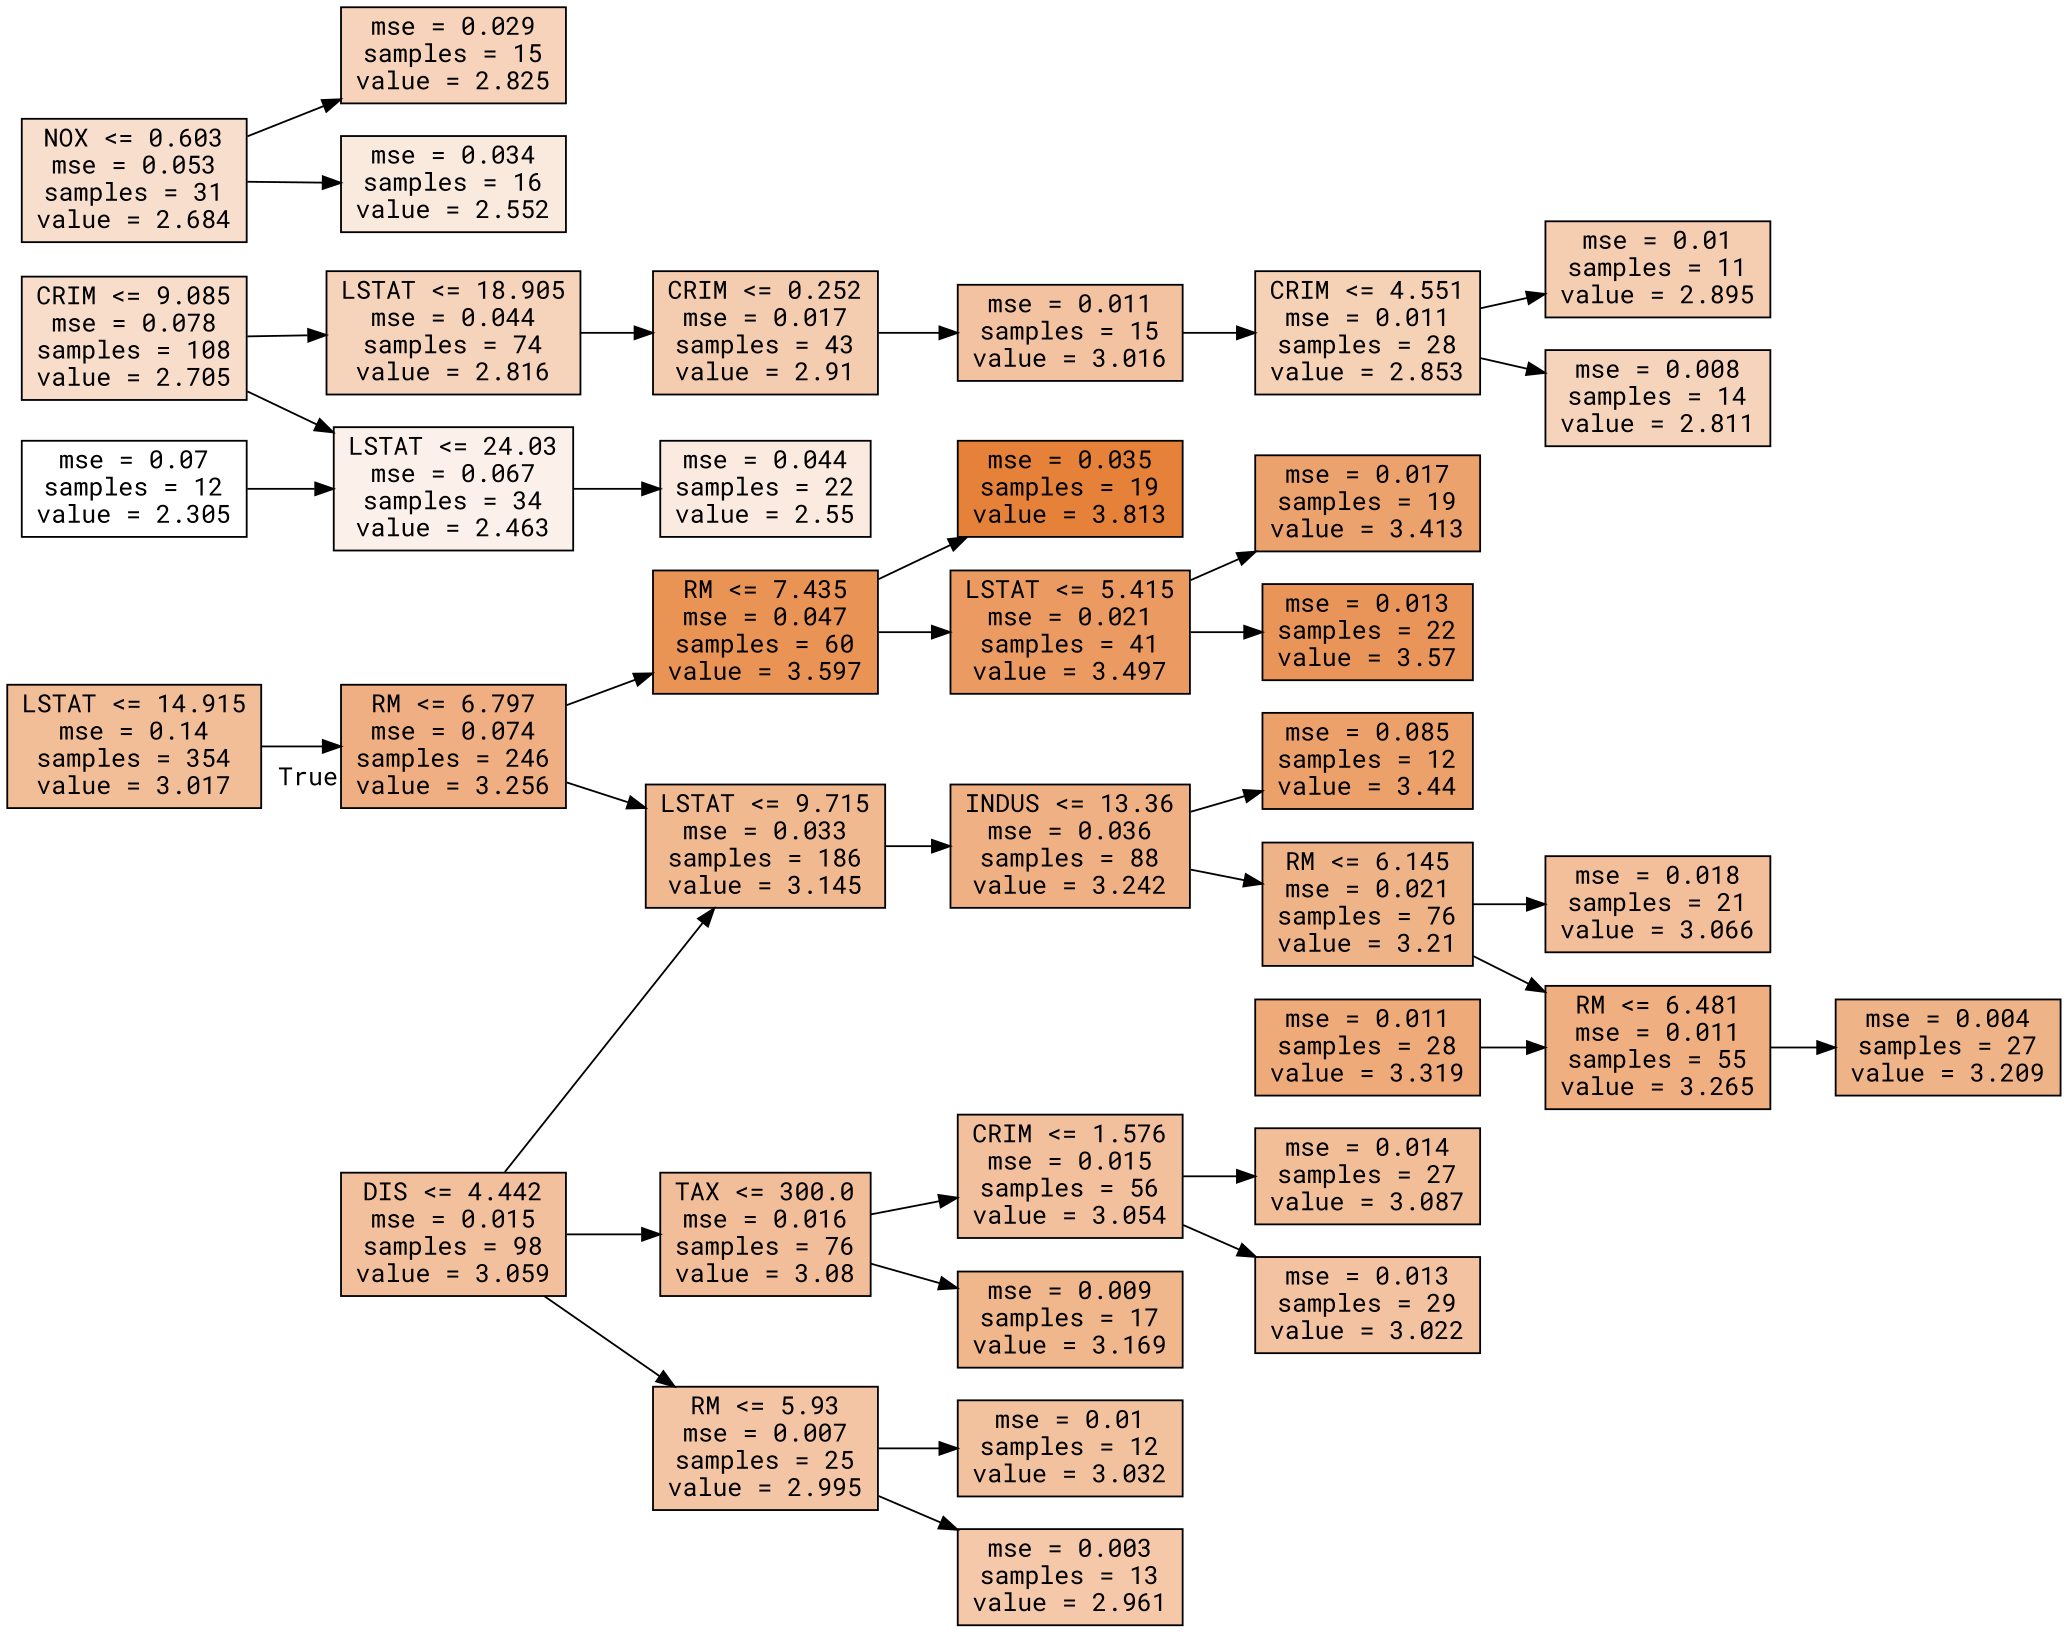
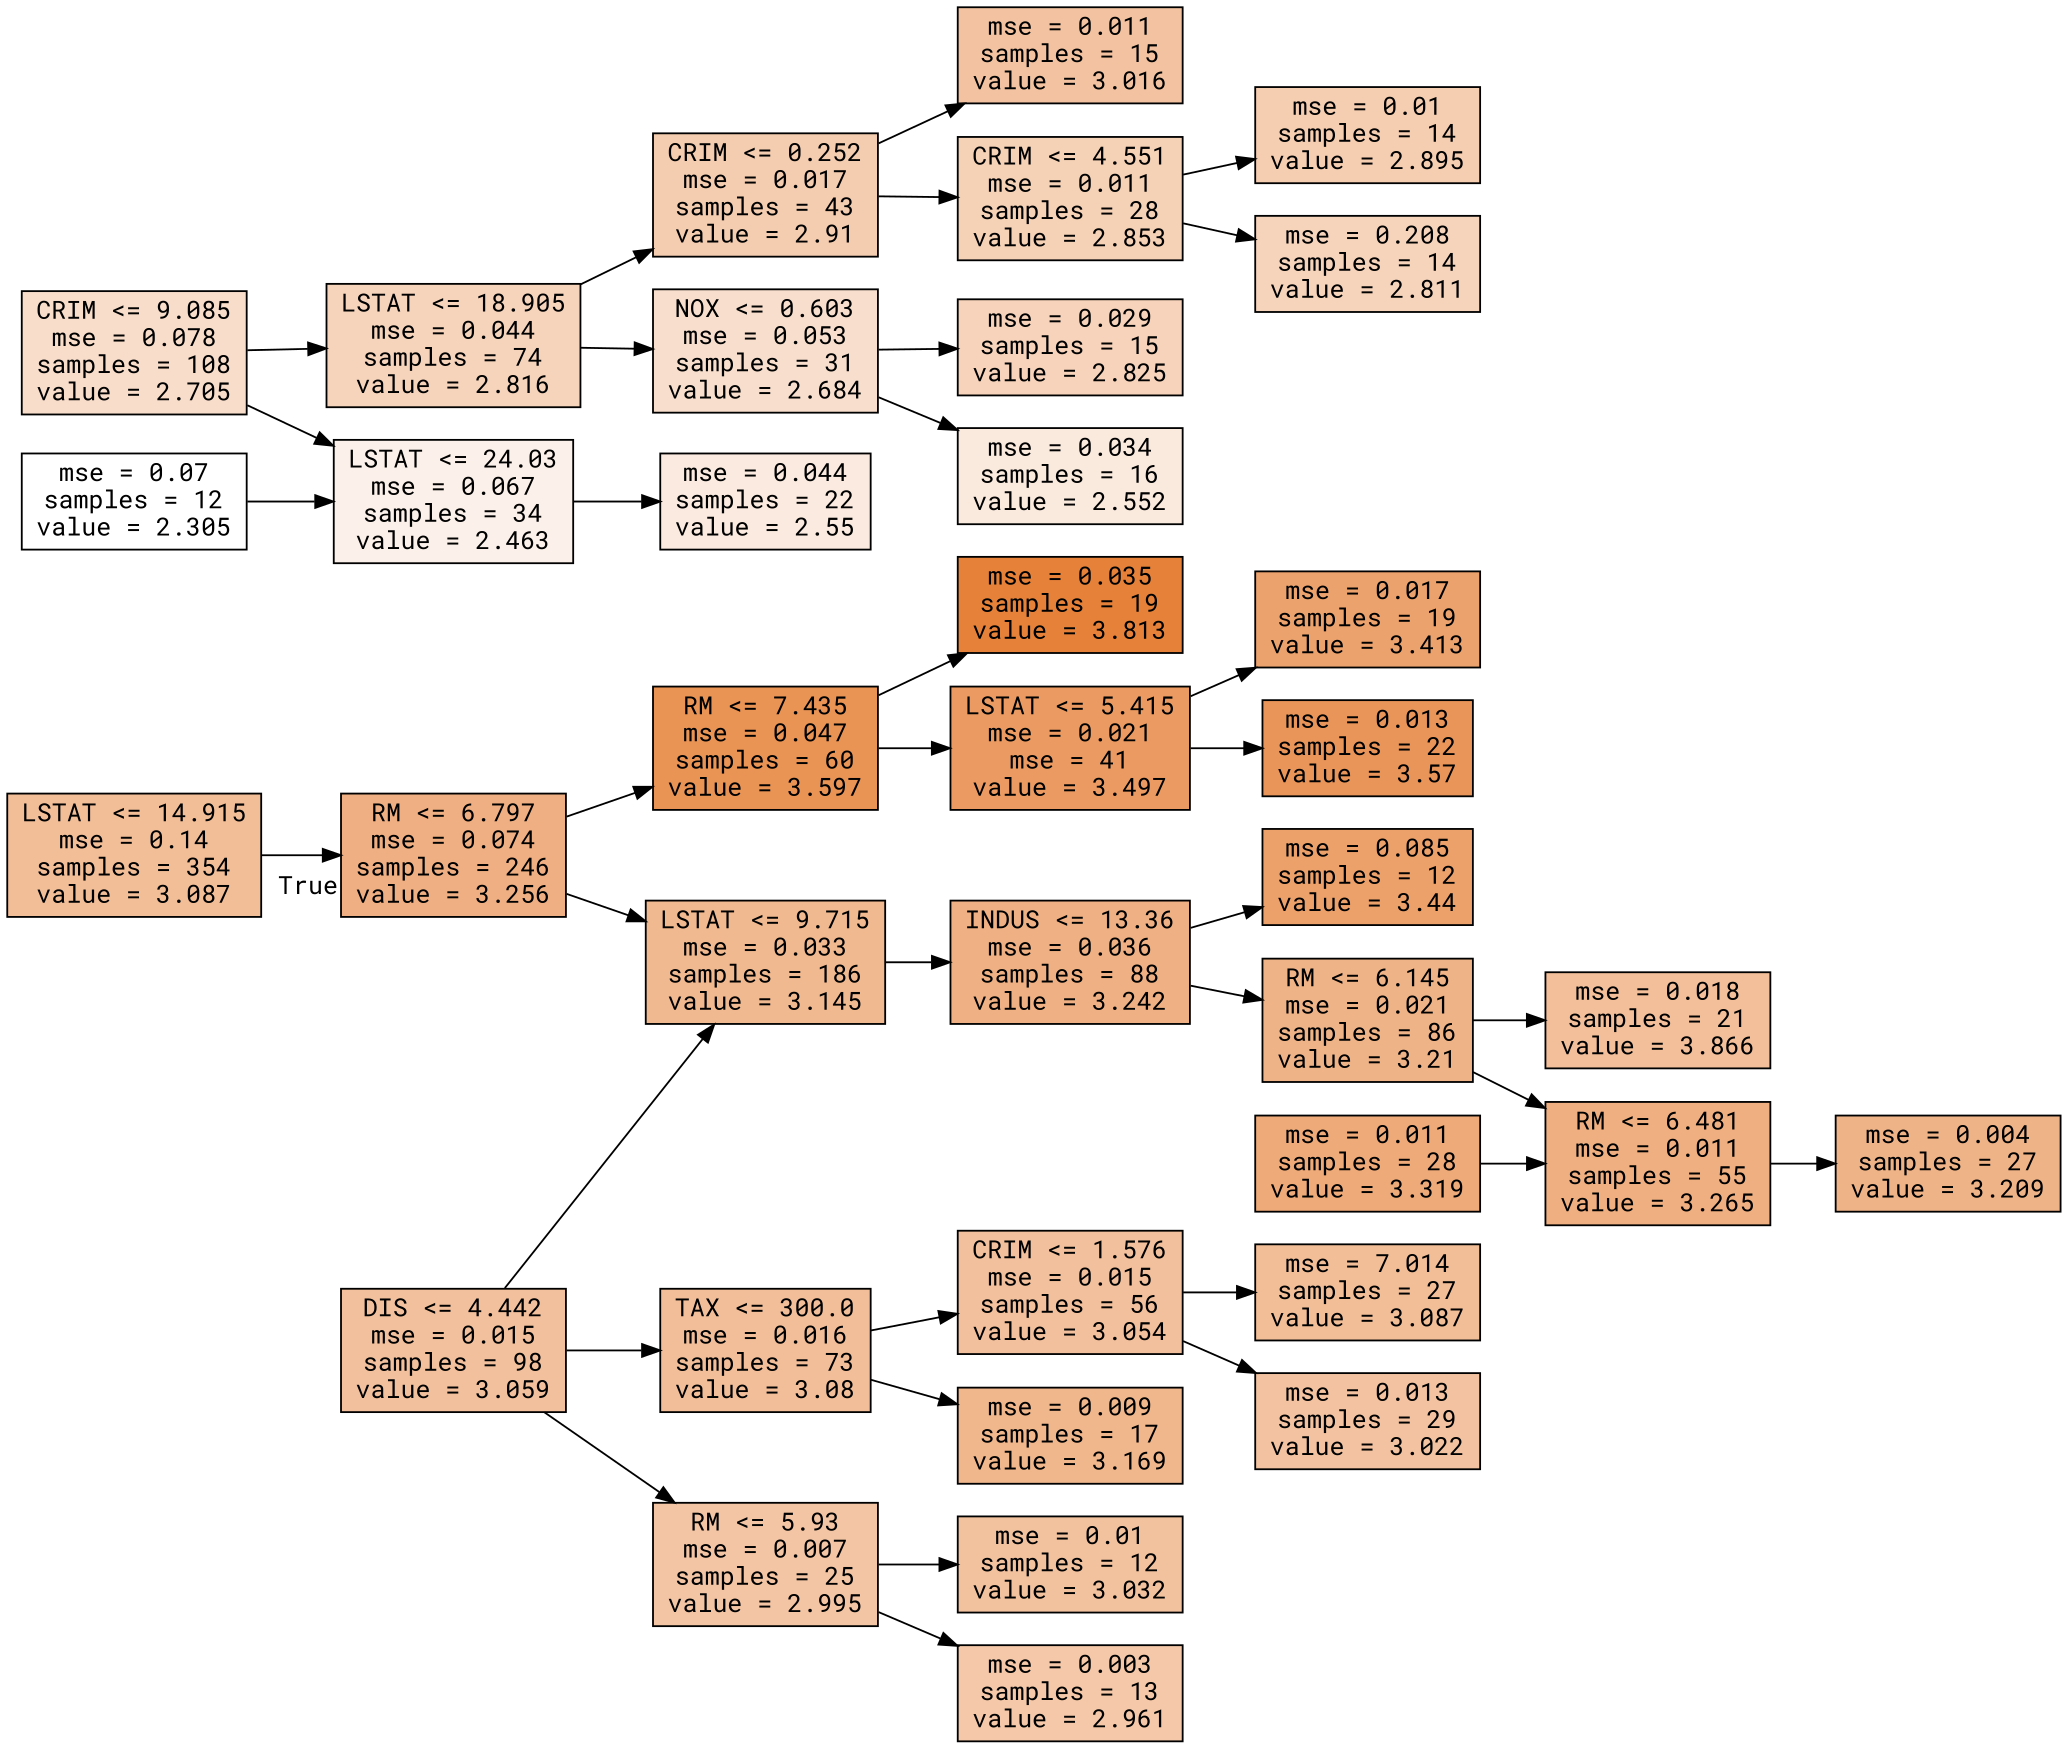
node "mse = 0.01 samples = 11 value = 2.895": label "mse = 0.01 samples = 11 value = 2.895" -> "mse = 0.01 samples = 14 value = 2.895"
edge "mse = 0.011 samples = 15 value = 3.016" -> "CRIM <= 4.551 mse = 0.011 samples = 28 value = 2.853": now "CRIM <= 0.252 mse = 0.017 samples = 43 value = 2.91" -> "CRIM <= 4.551 mse = 0.011 samples = 28 value = 2.853"
edge "LSTAT <= 18.905 mse = 0.044 samples = 74 value = 2.816" -> "NOX <= 0.603 mse = 0.053 samples = 31 value = 2.684": added
node "mse = 0.008 samples = 14 value = 2.811": label "mse = 0.008 samples = 14 value = 2.811" -> "mse = 0.208 samples = 14 value = 2.811"
node "LSTAT <= 5.415 mse = 0.021 samples = 41 value = 3.497": label "LSTAT <= 5.415 mse = 0.021 samples = 41 value = 3.497" -> "LSTAT <= 5.415 mse = 0.021 mse = 41 value = 3.497"
node "LSTAT <= 14.915 mse = 0.14 samples = 354 value = 3.017": label "LSTAT <= 14.915 mse = 0.14 samples = 354 value = 3.017" -> "LSTAT <= 14.915 mse = 0.14 samples = 354 value = 3.087"
node "RM <= 6.145 mse = 0.021 samples = 76 value = 3.21": label "RM <= 6.145 mse = 0.021 samples = 76 value = 3.21" -> "RM <= 6.145 mse = 0.021 samples = 86 value = 3.21"
node "mse = 0.018 samples = 21 value = 3.066": label "mse = 0.018 samples = 21 value = 3.066" -> "mse = 0.018 samples = 21 value = 3.866"
node "mse = 0.014 samples = 27 value = 3.087": label "mse = 0.014 samples = 27 value = 3.087" -> "mse = 7.014 samples = 27 value = 3.087"
node "TAX <= 300.0 mse = 0.016 samples = 76 value = 3.08": label "TAX <= 300.0 mse = 0.016 samples = 76 value = 3.08" -> "TAX <= 300.0 mse = 0.016 samples = 73 value = 3.08"
